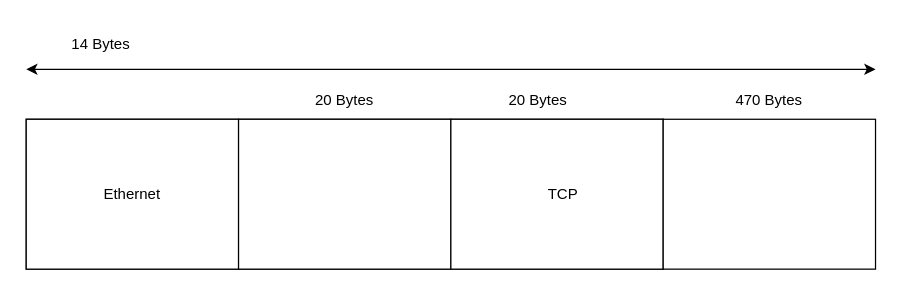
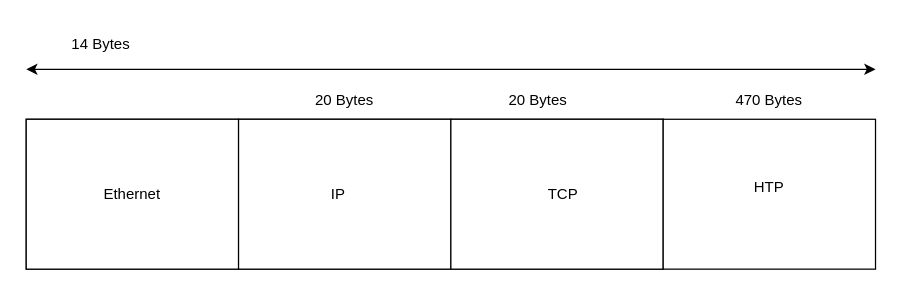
node "HTP": added
node "IP": added
